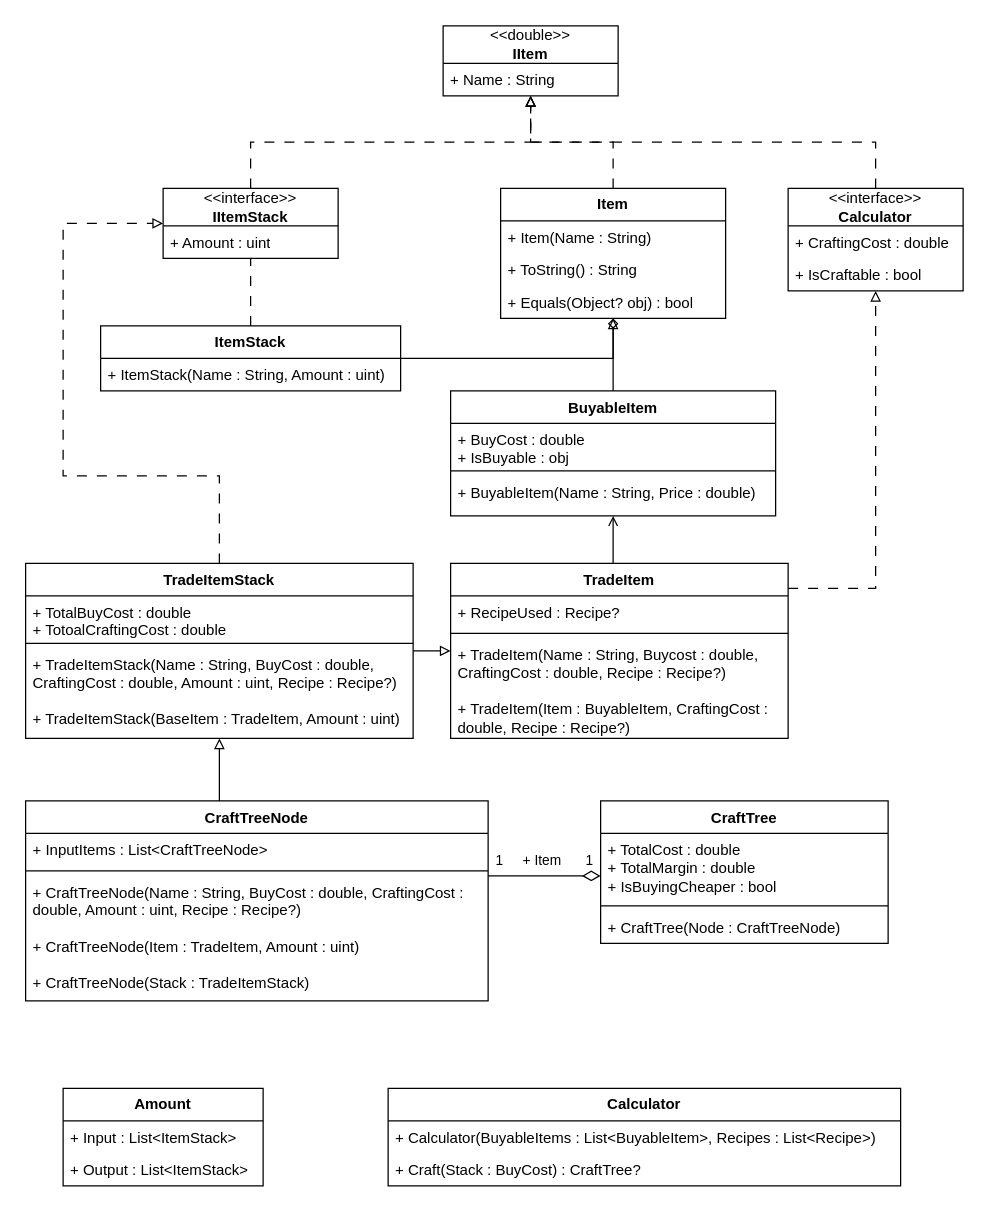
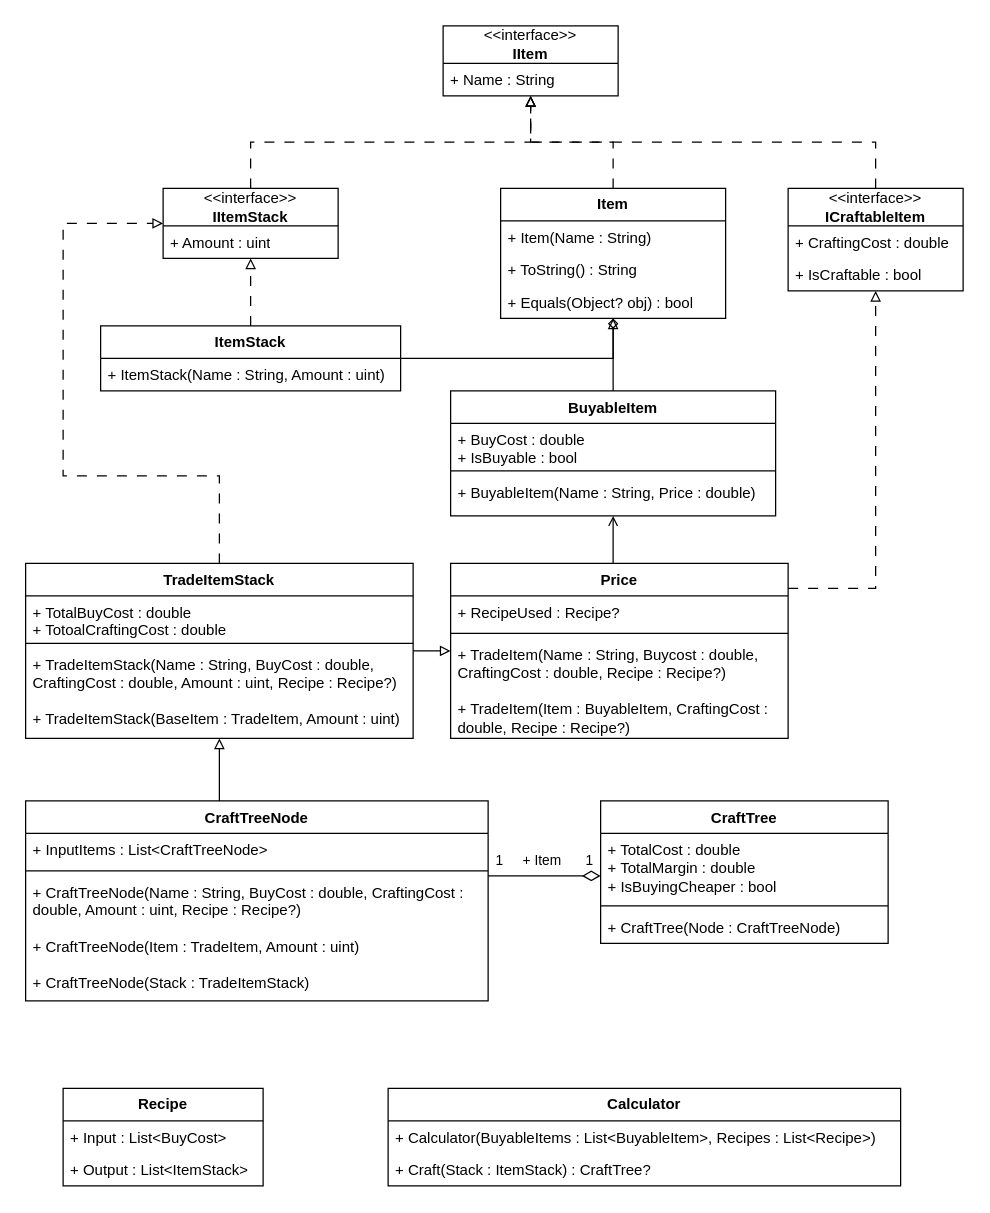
node "<<double>> IItem": label "<<double>> IItem" -> "<<interface>> IItem"
node "<<interface>> Calculator": label "<<interface>> Calculator" -> "<<interface>> ICraftableItem"
edge "<<interface>> IItemStack" -- "ItemStack": arrowhead none -> block
node "+ BuyCost : double + IsBuyable : obj": label "+ BuyCost : double + IsBuyable : obj" -> "+ BuyCost : double + IsBuyable : bool"
node "TradeItem": label "TradeItem" -> "Price"
node "Amount": label "Amount" -> "Recipe"
node "+ Input : List<ItemStack>": label "+ Input : List<ItemStack>" -> "+ Input : List<BuyCost>"
node "+ Craft(Stack : BuyCost) : CraftTree?": label "+ Craft(Stack : BuyCost) : CraftTree?" -> "+ Craft(Stack : ItemStack) : CraftTree?"
